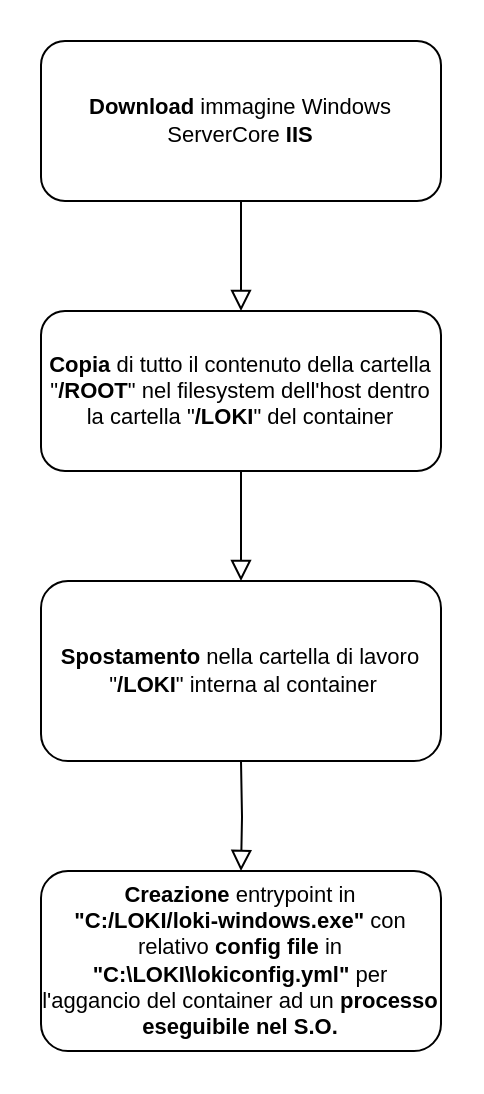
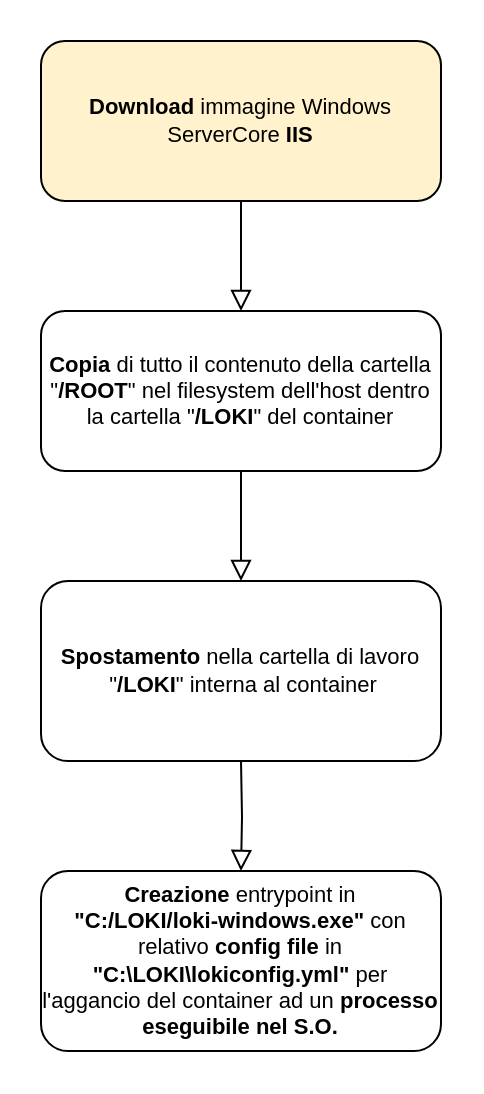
node "Download immagine Windows ServerCore IIS": fillcolor #ffffff -> #fff2cc
